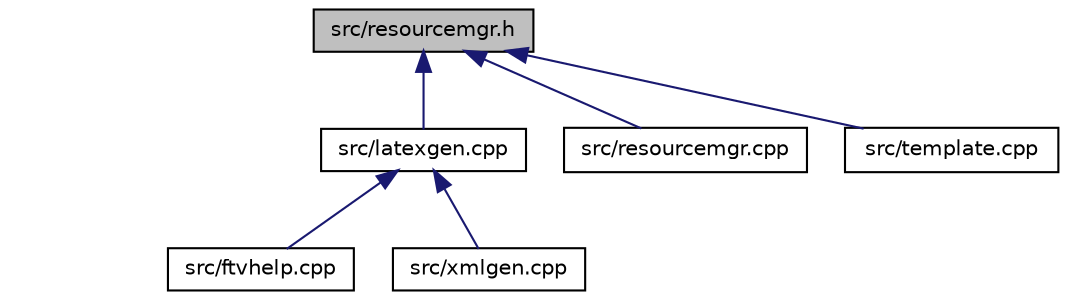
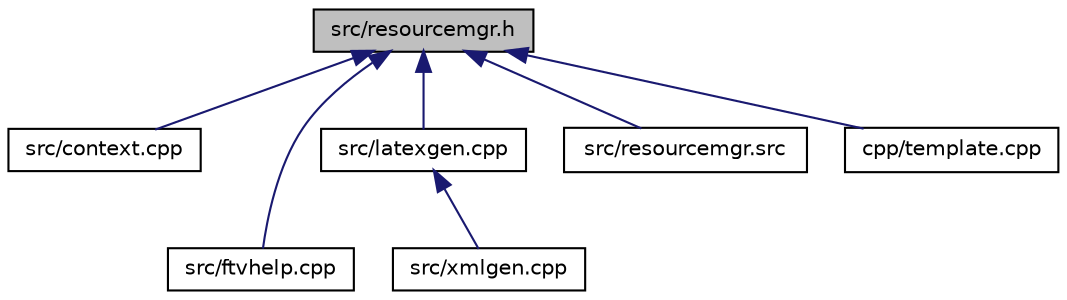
node "src/context.cpp": added
node "src/resourcemgr.cpp": label "src/resourcemgr.cpp" -> "src/resourcemgr.src"
node "src/template.cpp": label "src/template.cpp" -> "cpp/template.cpp"
edge "src/ftvhelp.cpp" -> "src/latexgen.cpp": now "src/ftvhelp.cpp" -> "src/resourcemgr.h"
